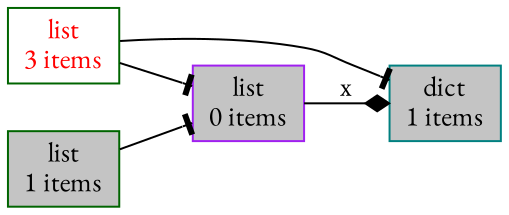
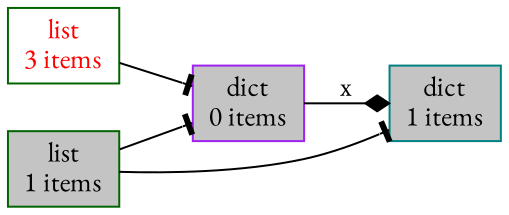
edge "list 3 items" -> "dict 1 items": now "list 1 items" -> "dict 1 items"
node "list 0 items": label "list 0 items" -> "dict 0 items"
